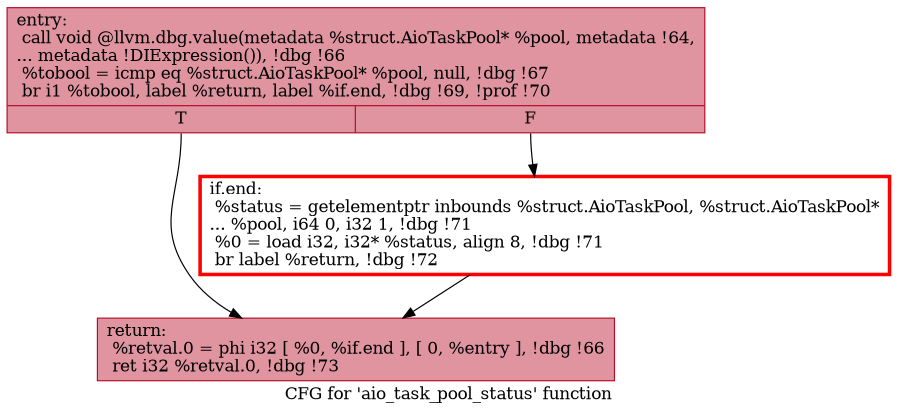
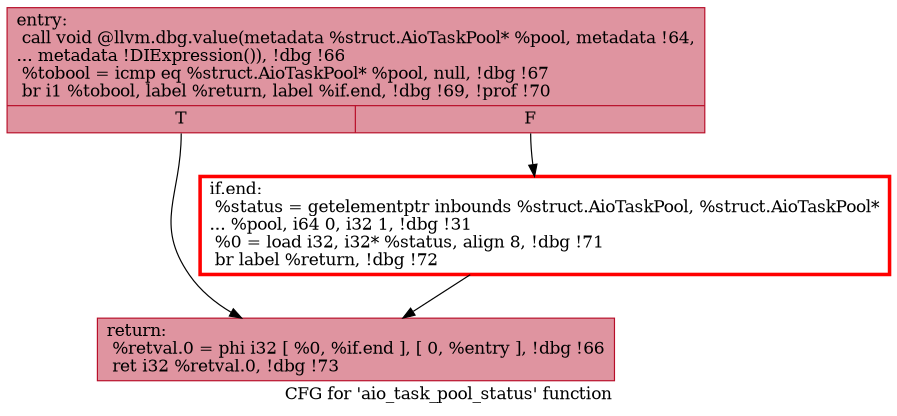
node "if.end:": text "... %pool, i64 0, i32 1, !dbg !71" -> "... %pool, i64 0, i32 1, !dbg !31"
